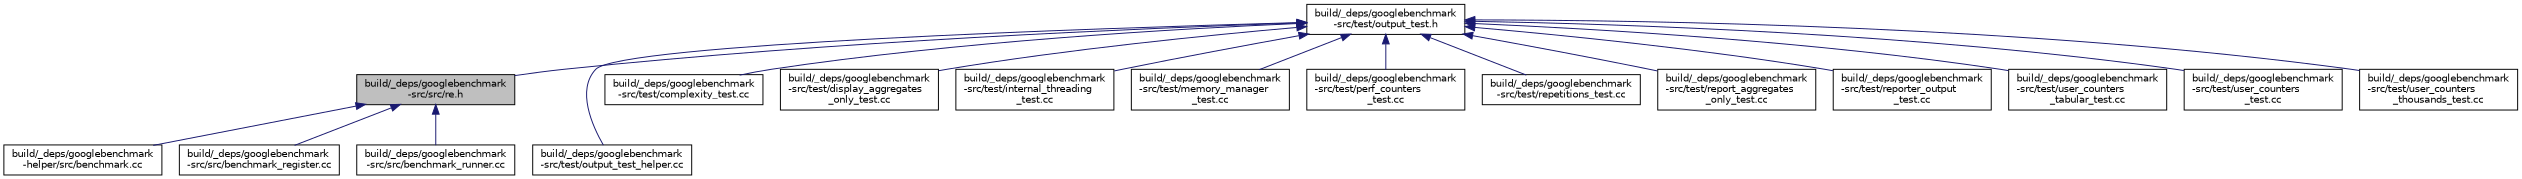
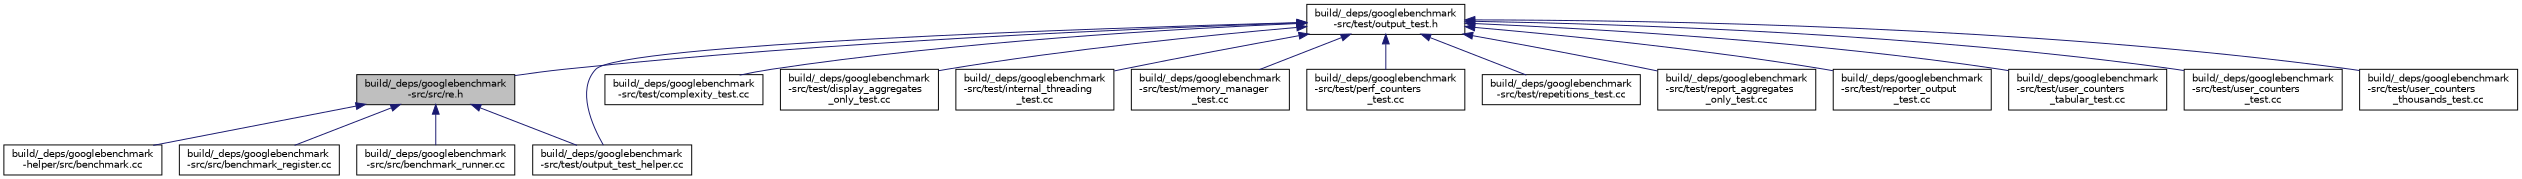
edge "build/_deps/googlebenchmark -src/test/output_test_helper.cc" -> "build/_deps/googlebenchmark -src/src/re.h": added
